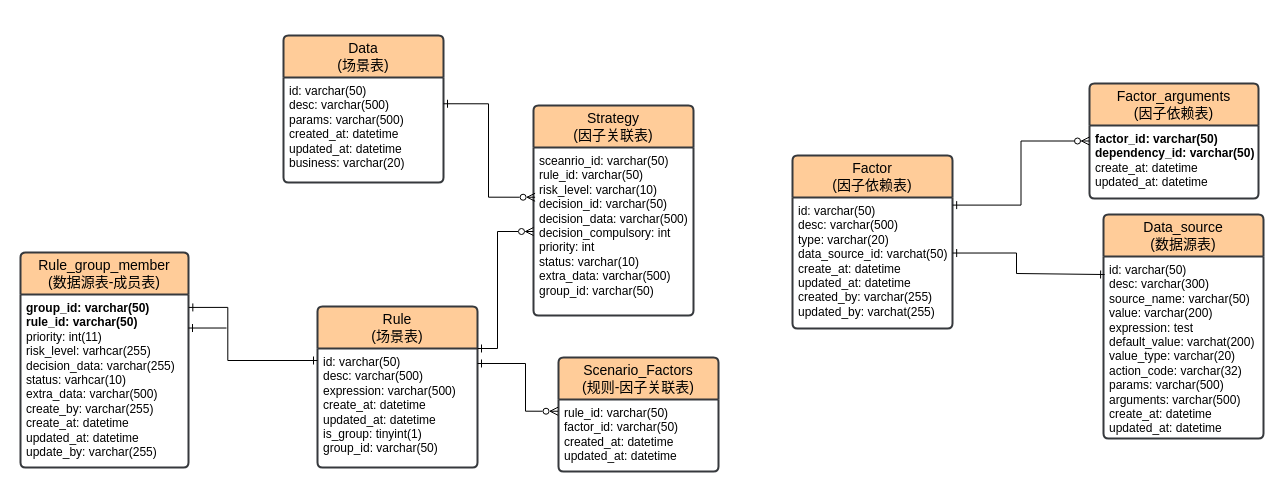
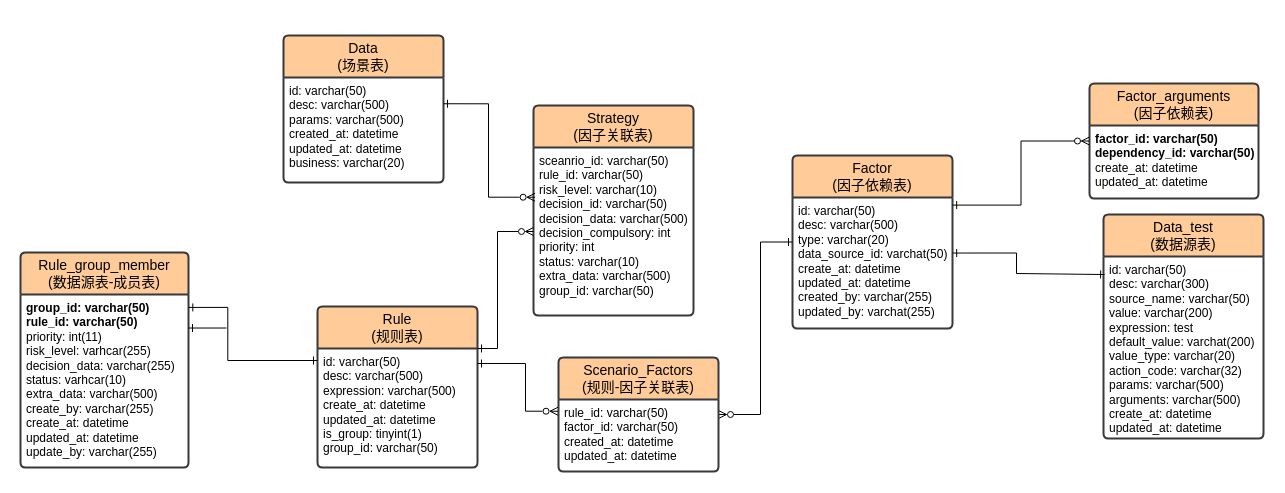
node "Data_source (数据源表)": label "Data_source (数据源表)" -> "Data_test (数据源表)"
edge "Factor (因子依赖表)" -- "Scenario_Factors (规则-因子关联表)": added
node "Rule (场景表)": label "Rule (场景表)" -> "Rule (规则表)"
